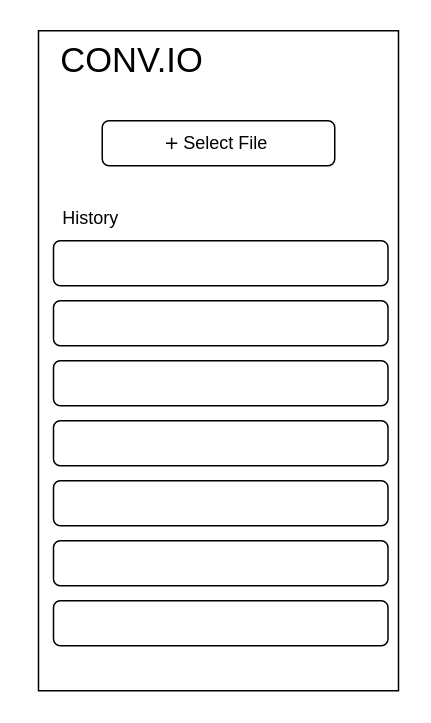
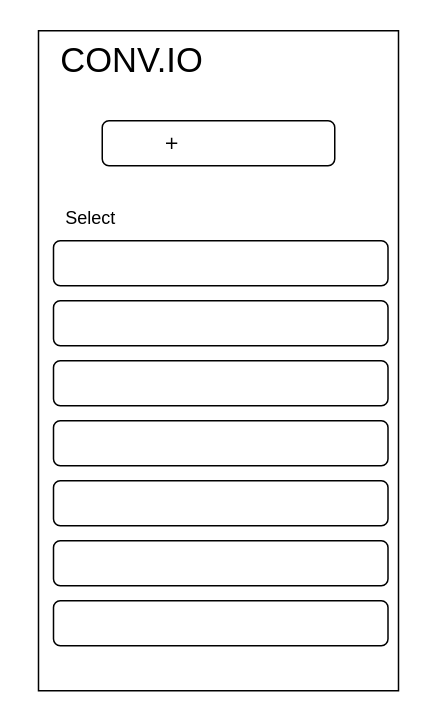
node "Select File": removed
node "History": label "History" -> "Select"
